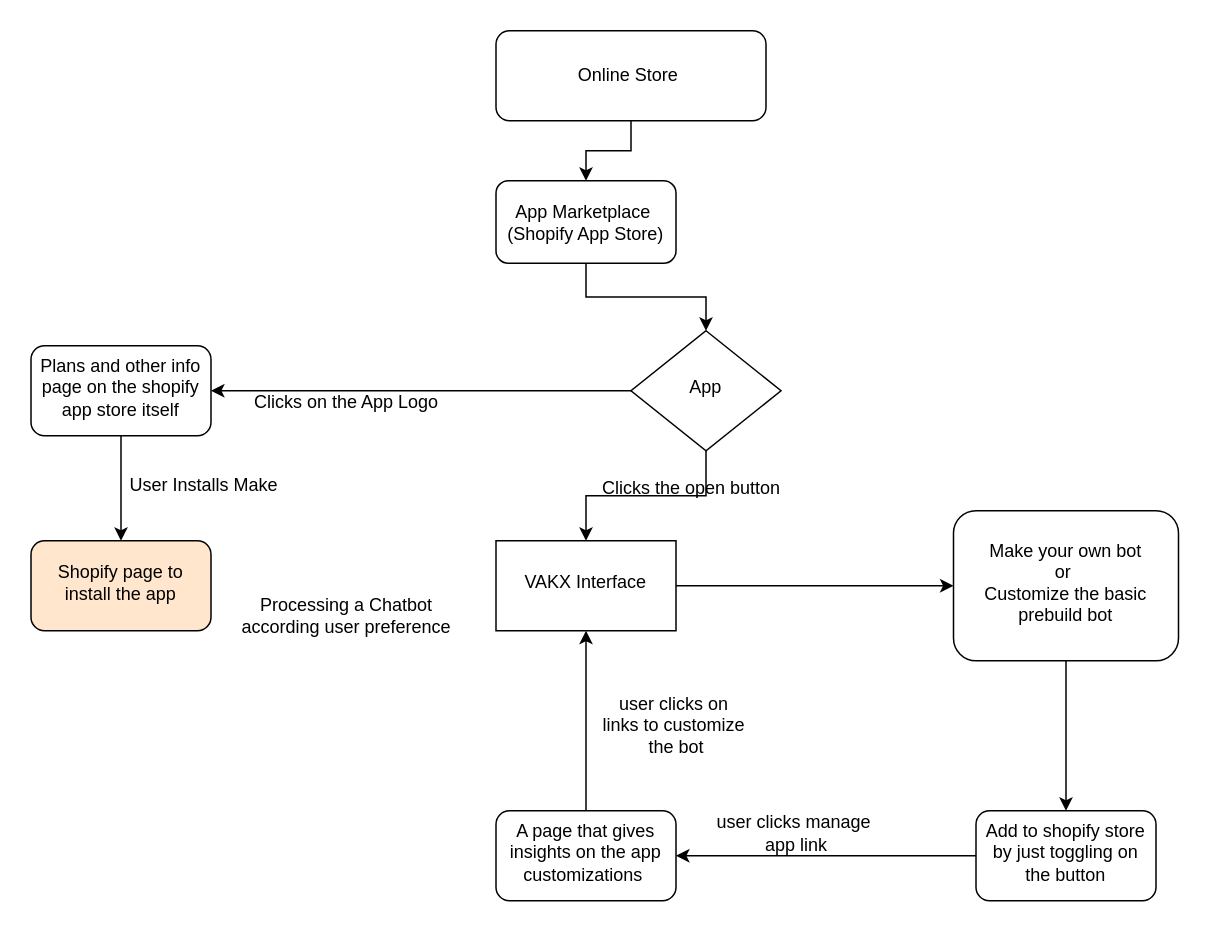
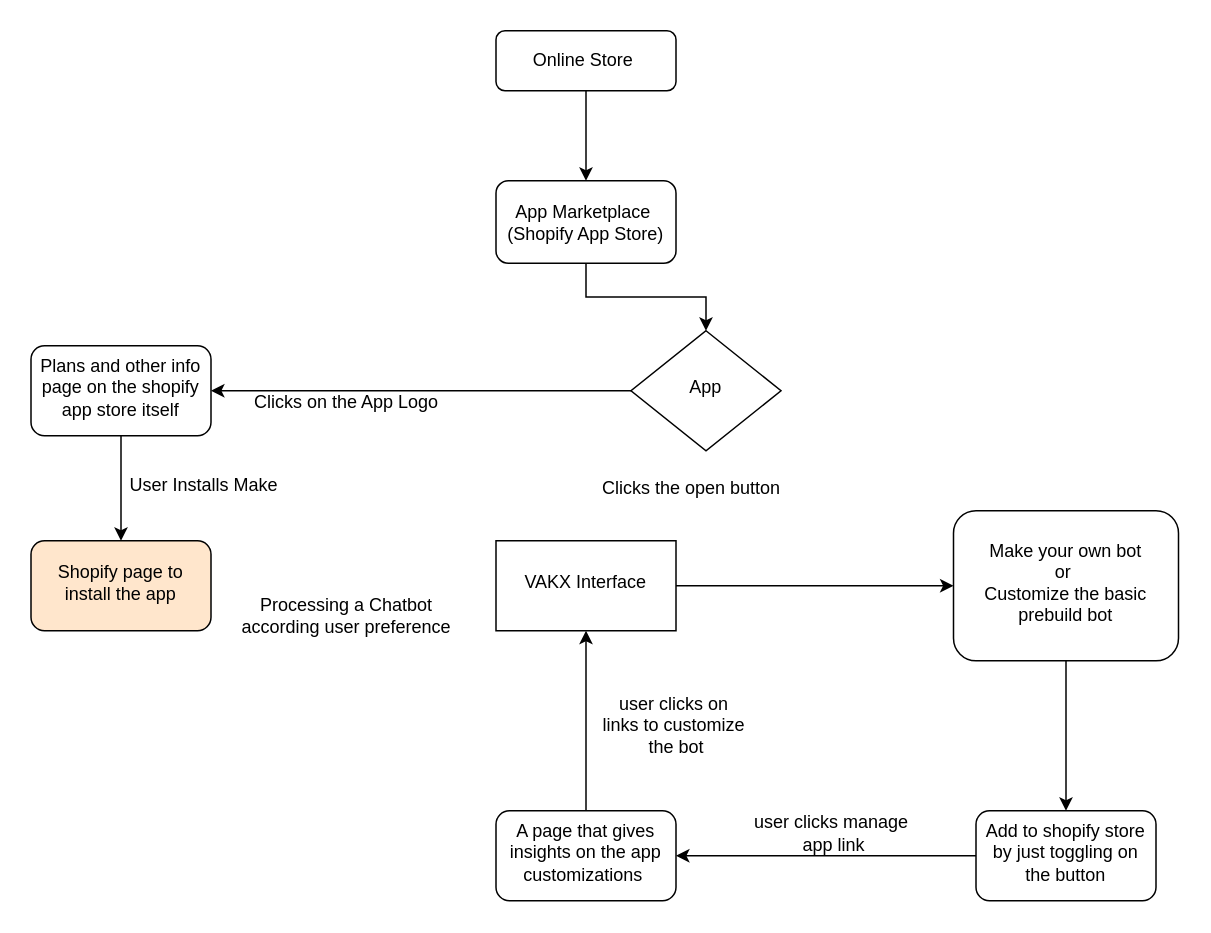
node "Online Store": size 270x90 -> 180x60
edge "App" -> "VAKX Interface": removed
node "user clicks manage app link": moved (796, 833) -> (833, 833)
